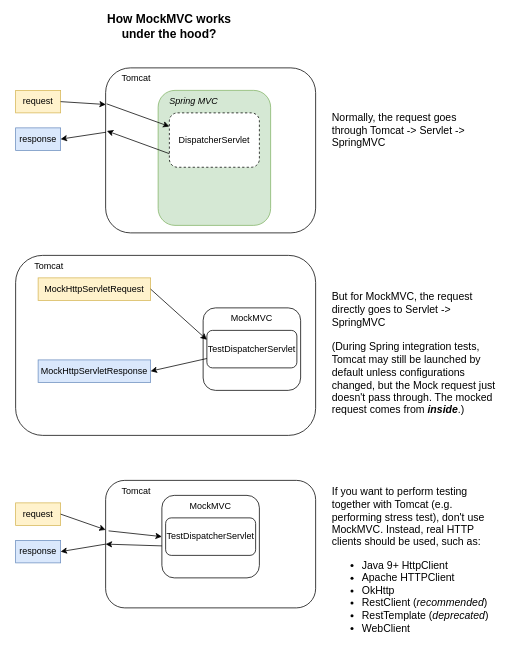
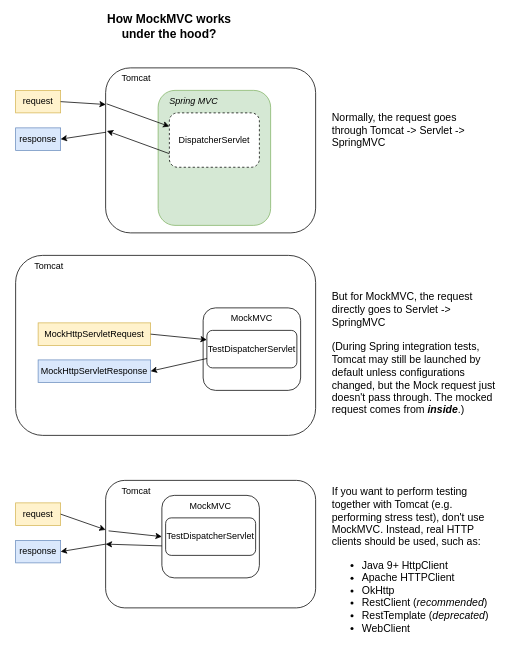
node "MockHttpServletRequest": moved (94, 289) -> (94, 334)
